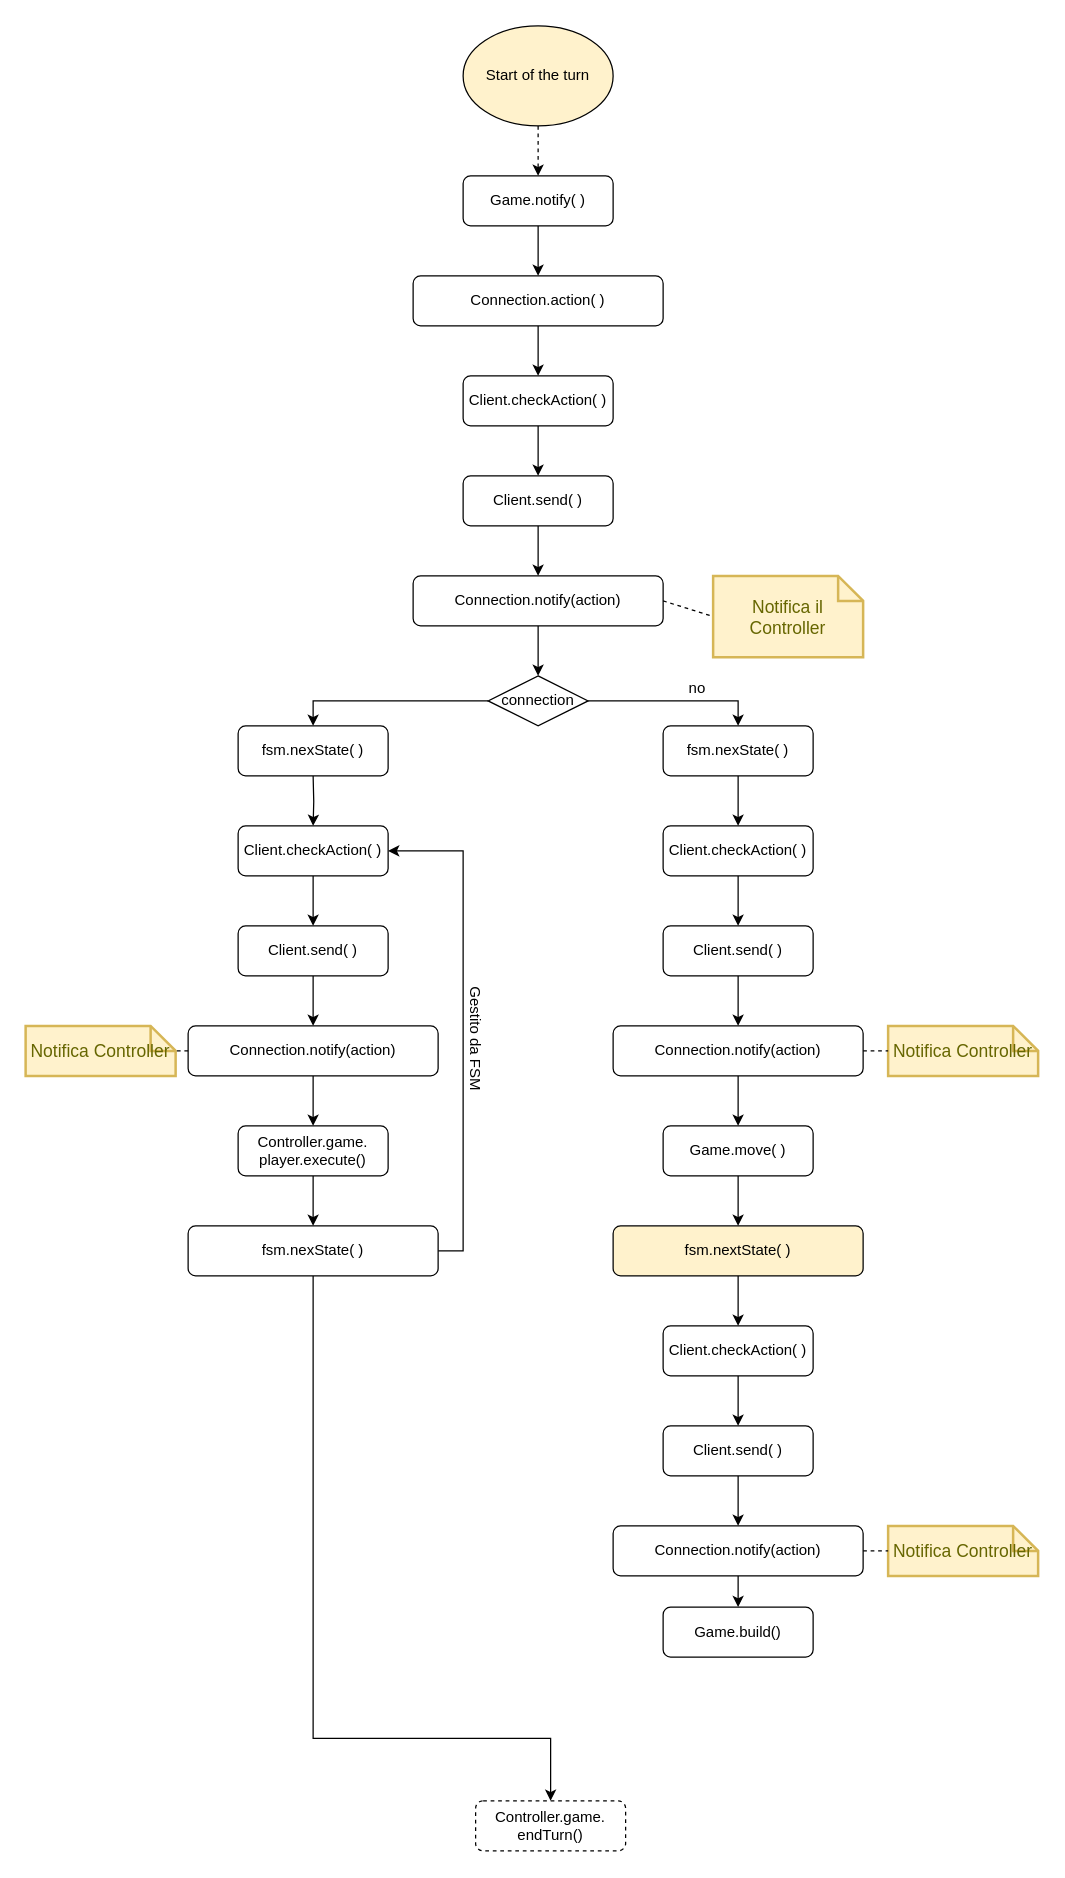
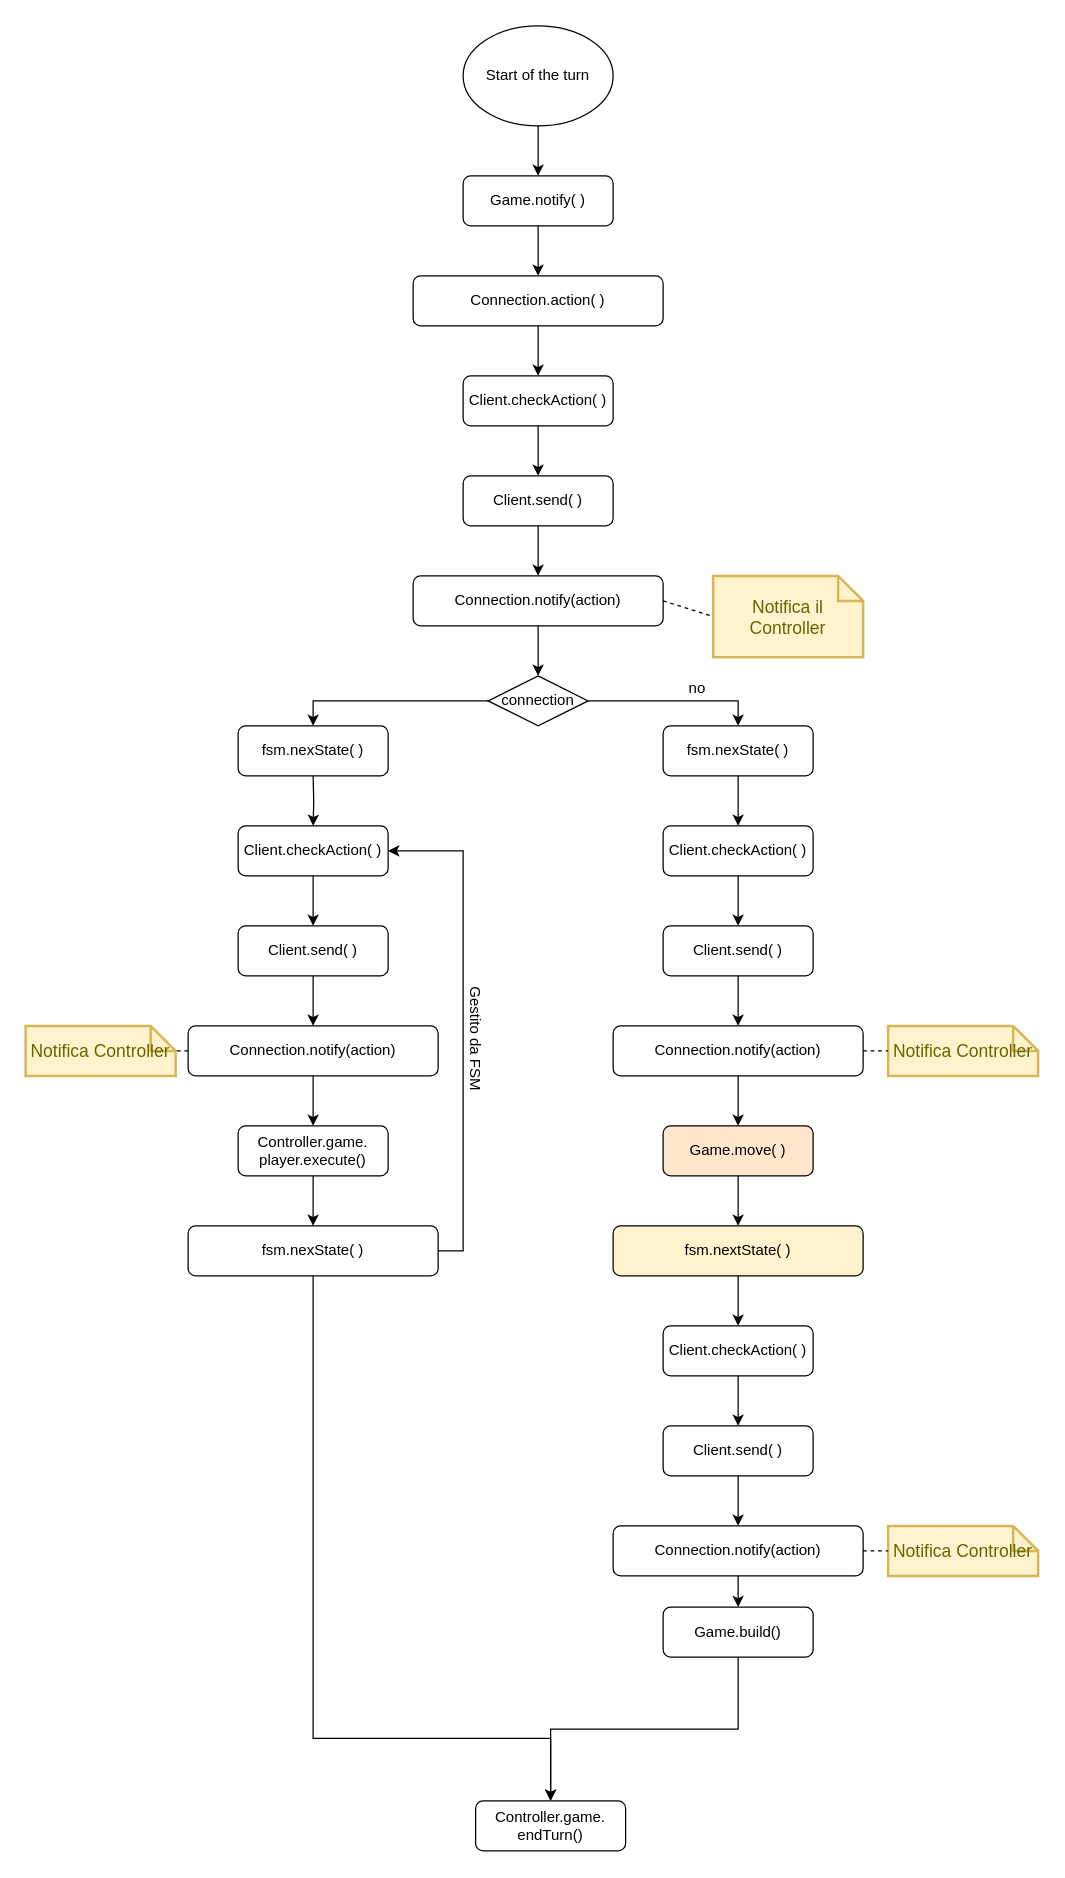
node "Start of the turn": fillcolor #fff2cc -> #ffffff
edge "Start of the turn" -> "Game.notify( )": style dashed -> solid
node "Game.move( )": fillcolor #ffffff -> #ffe6cc
edge "Game.build()" -> "Controller.game. endTurn()": added
node "Controller.game. endTurn()": style dashed -> solid
